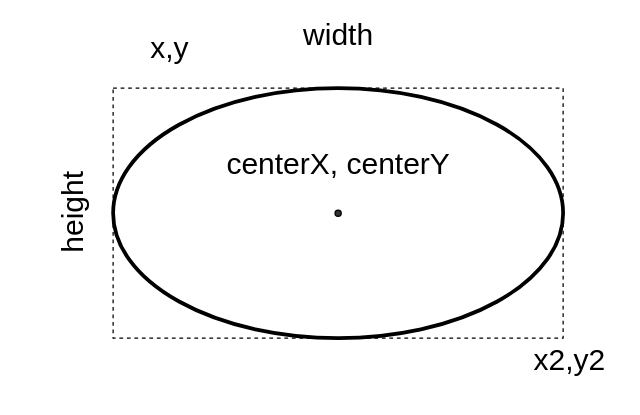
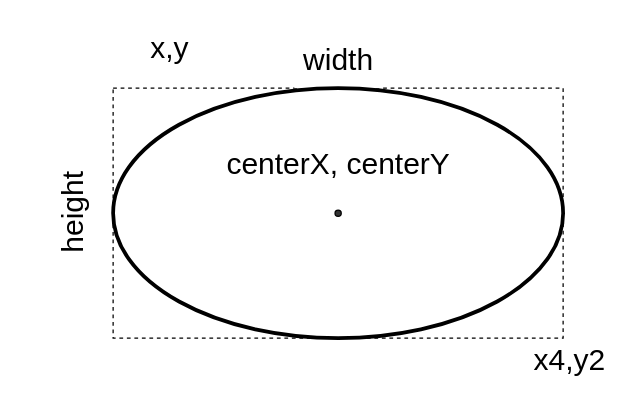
node "width": moved (338, 38) -> (338, 63)
node "x2,y2": label "x2,y2" -> "x4,y2"
